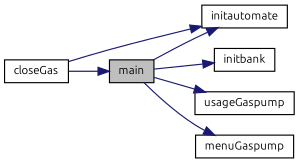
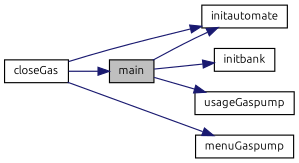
edge "main" -> "menuGaspump": now "closeGas" -> "menuGaspump"
